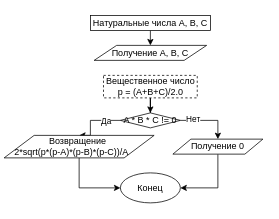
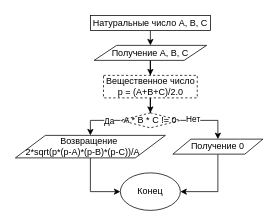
node "Натуральные числа A, B, C": label "Натуральные числа A, B, C" -> "Натуральные число A, B, C"
edge "Получение A, B, C" -> "Вещественное число p = (A+B+C)/2.0": added
node "A * B * C != 0": style solid -> dashed
node "Возвращение 2*sqrt(p*(p-A)*(p-B)*(p-C))/A": moved (79, 147) -> (90, 147)
node "Конец": size 60x30 -> 60x38
